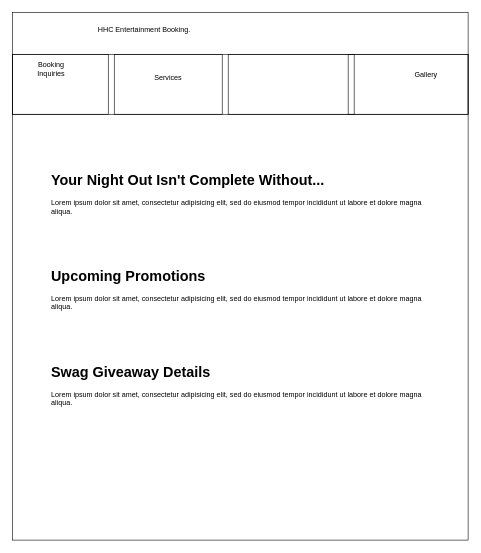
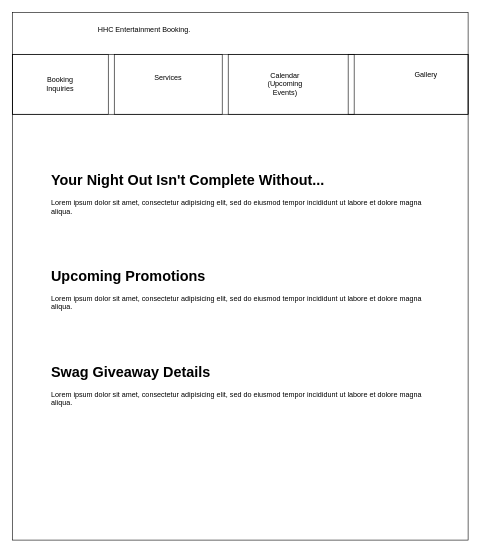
node "Booking Inquiries": moved (51, 69) -> (60, 84)
node "Calendar (Upcoming Events)": added
